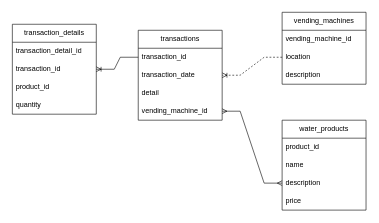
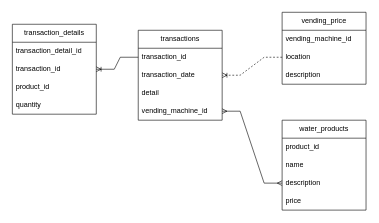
node "vending_machines": label "vending_machines" -> "vending_price"
